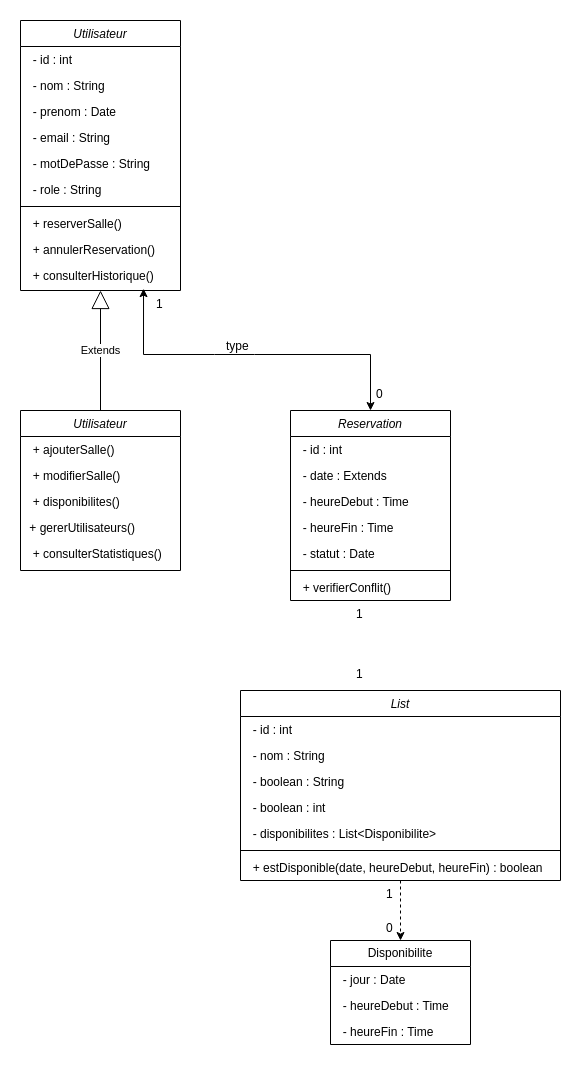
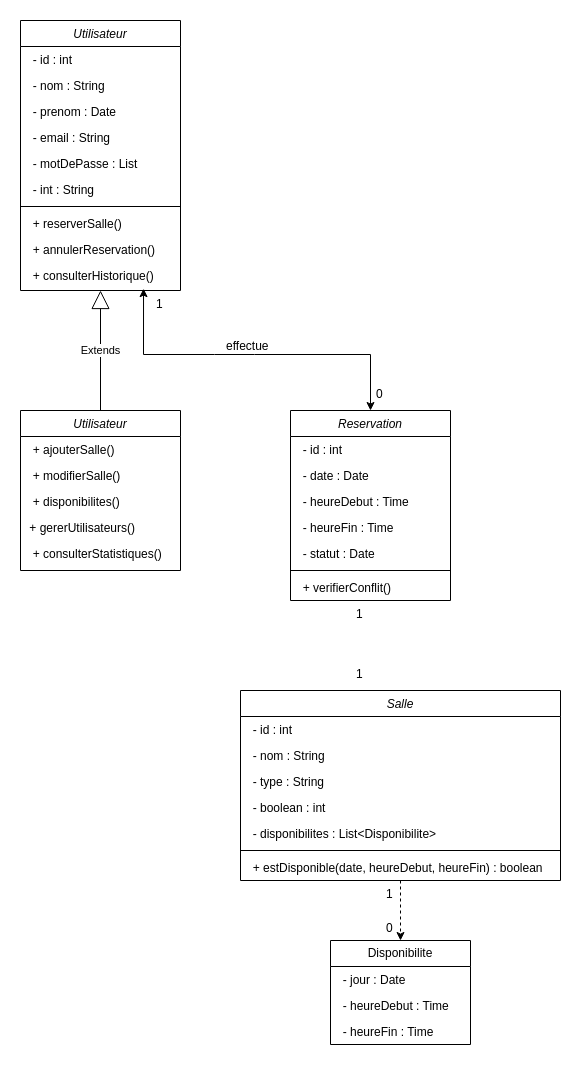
node "- motDePasse : String": label "- motDePasse : String" -> "- motDePasse : List"
node "- role : String": label "- role : String" -> "- int : String"
node "type": label "type" -> "effectue"
node "- date : Extends": label "- date : Extends" -> "- date : Date"
node "List": label "List" -> "Salle"
node "- boolean : String": label "- boolean : String" -> "- type : String"
